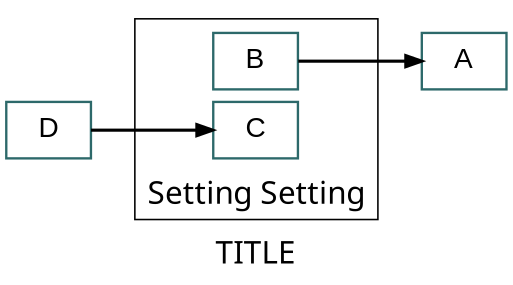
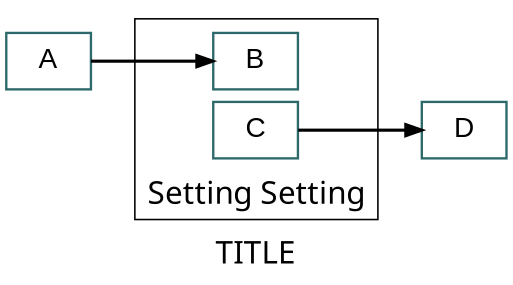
edge "B" -> "A": reversed
edge "D" -> "C": reversed
